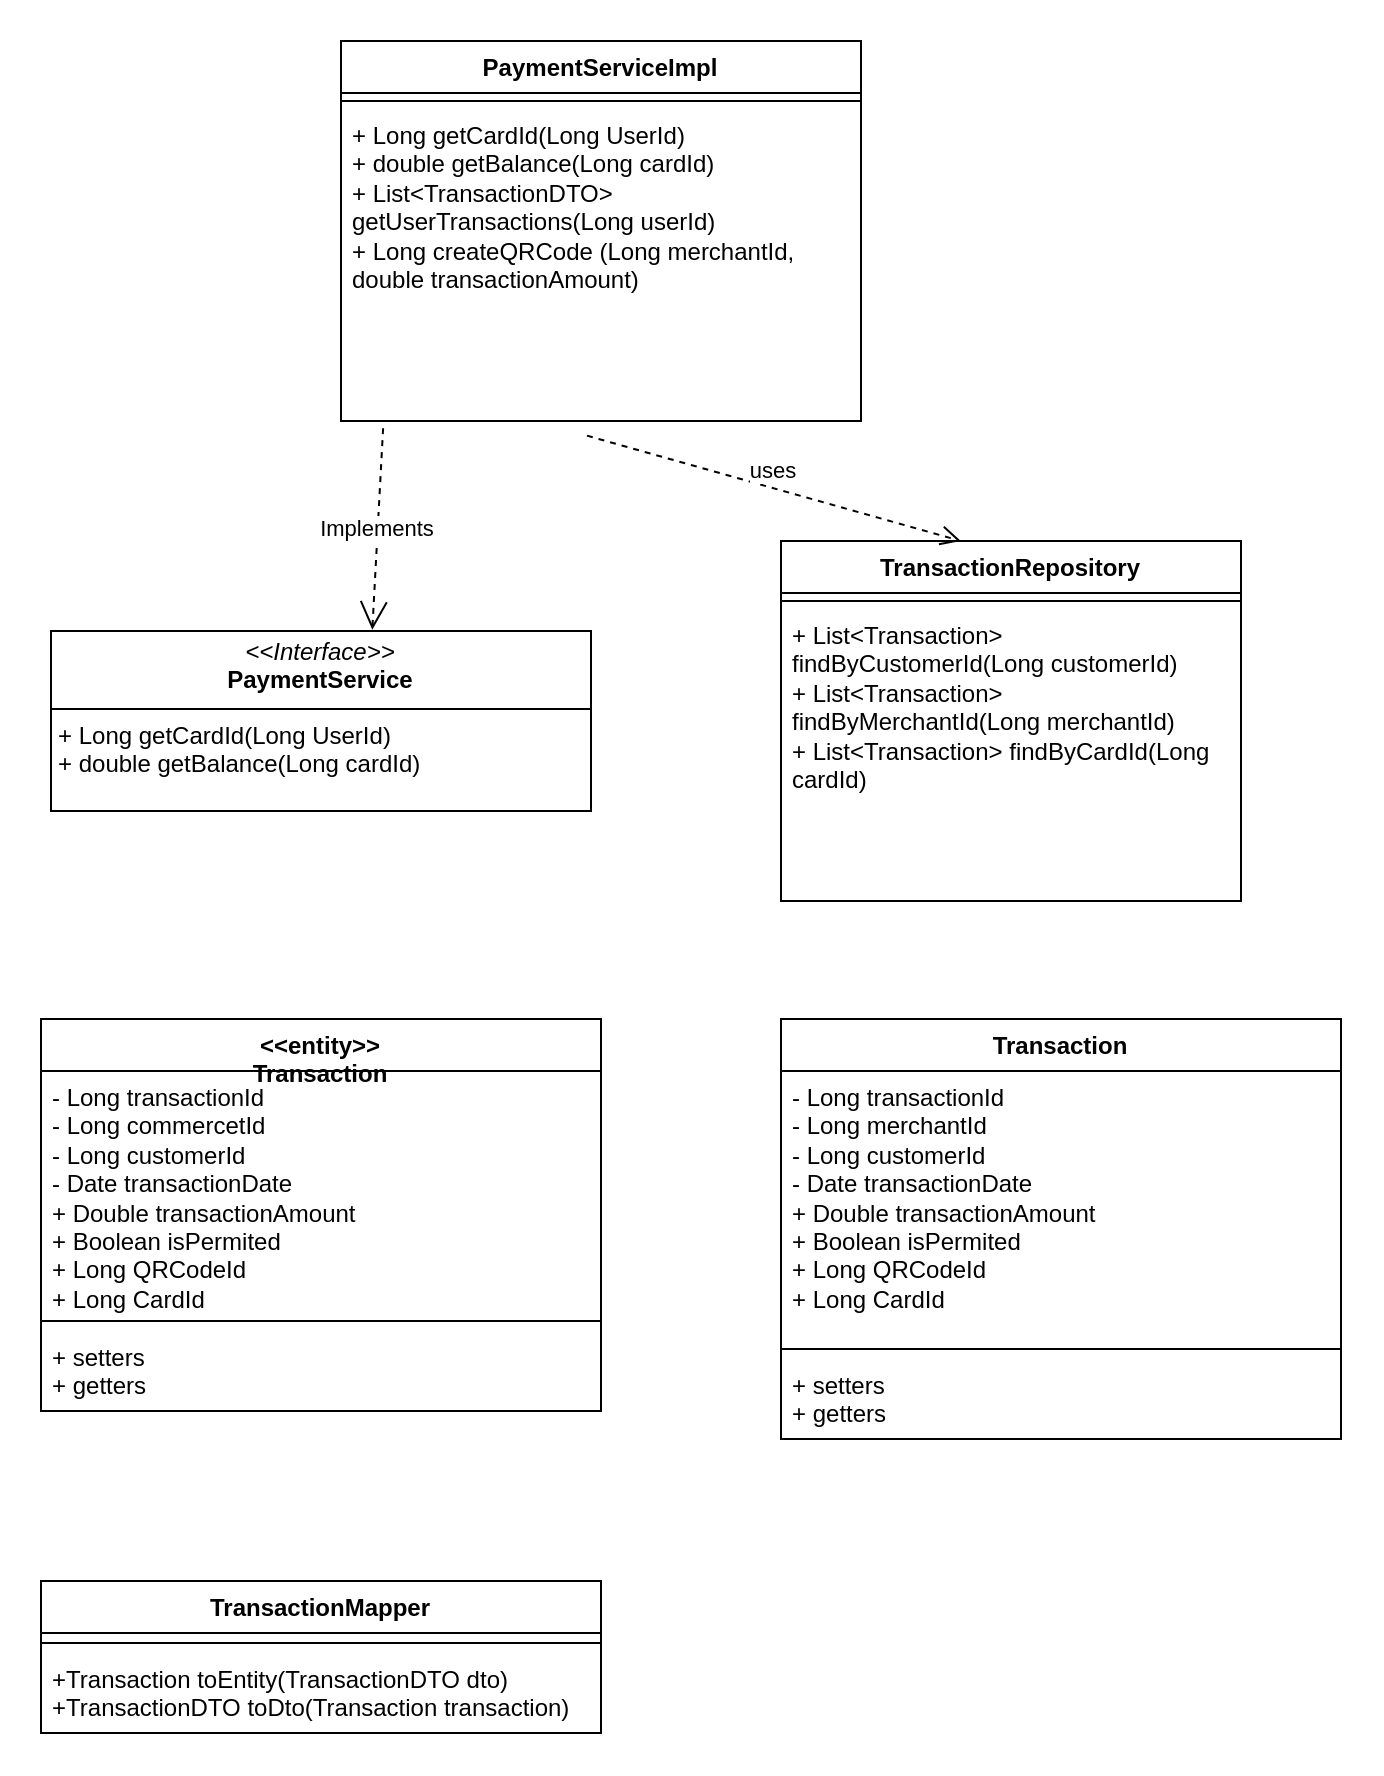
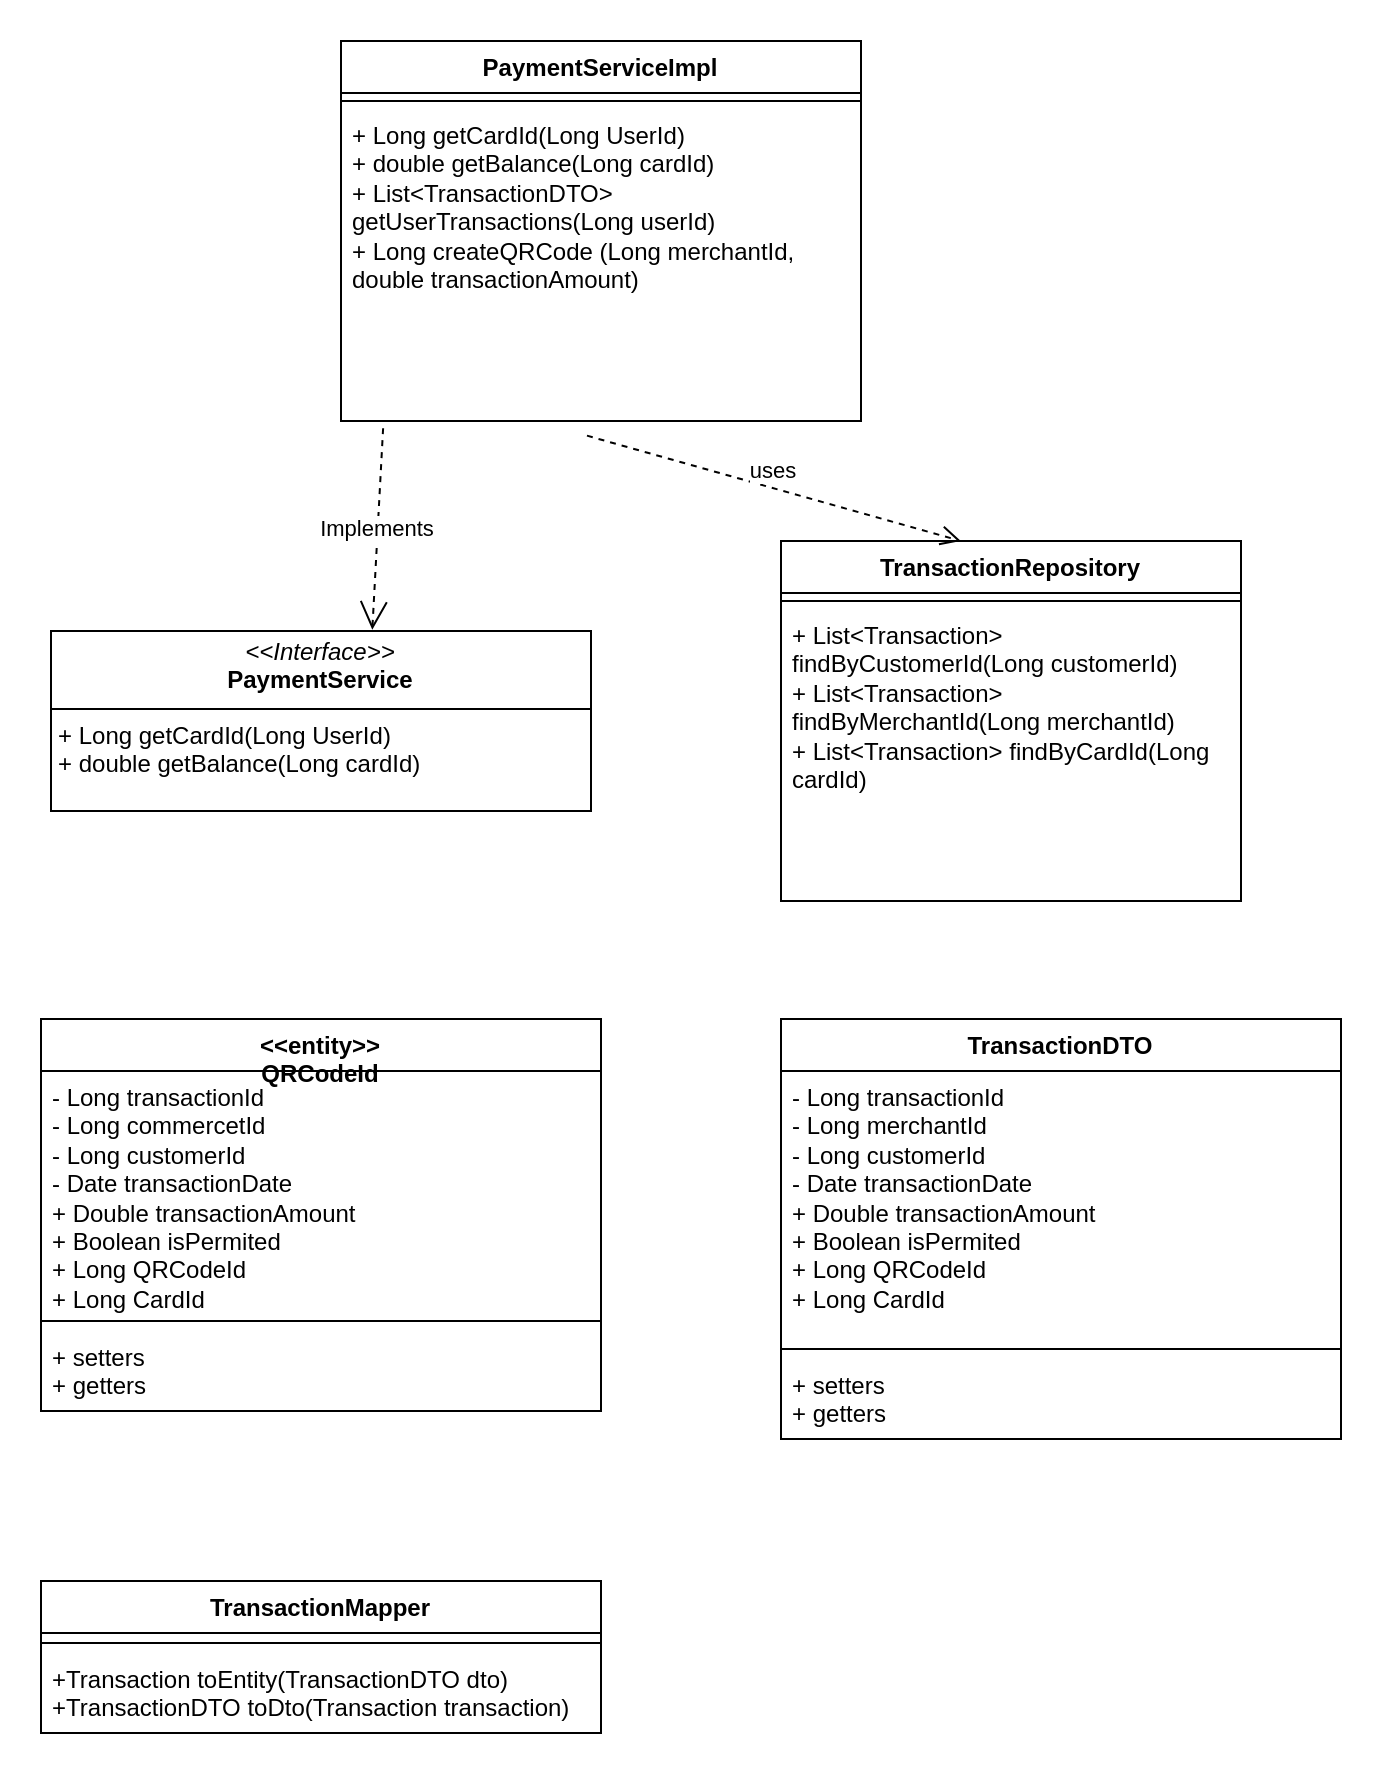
node "Transaction": label "Transaction" -> "TransactionDTO"
node "<<entity>> Transaction": label "<<entity>> Transaction" -> "<<entity>> QRCodeId"
